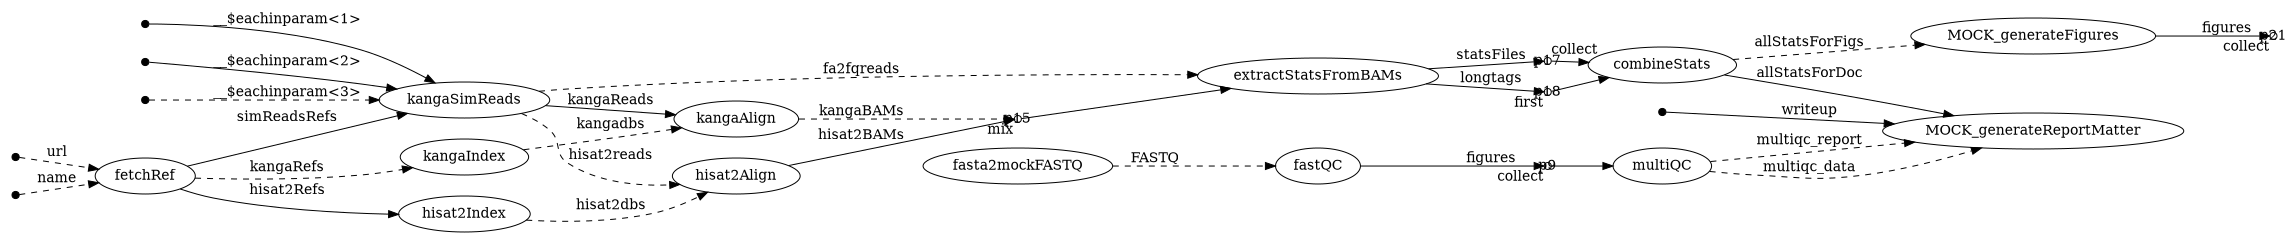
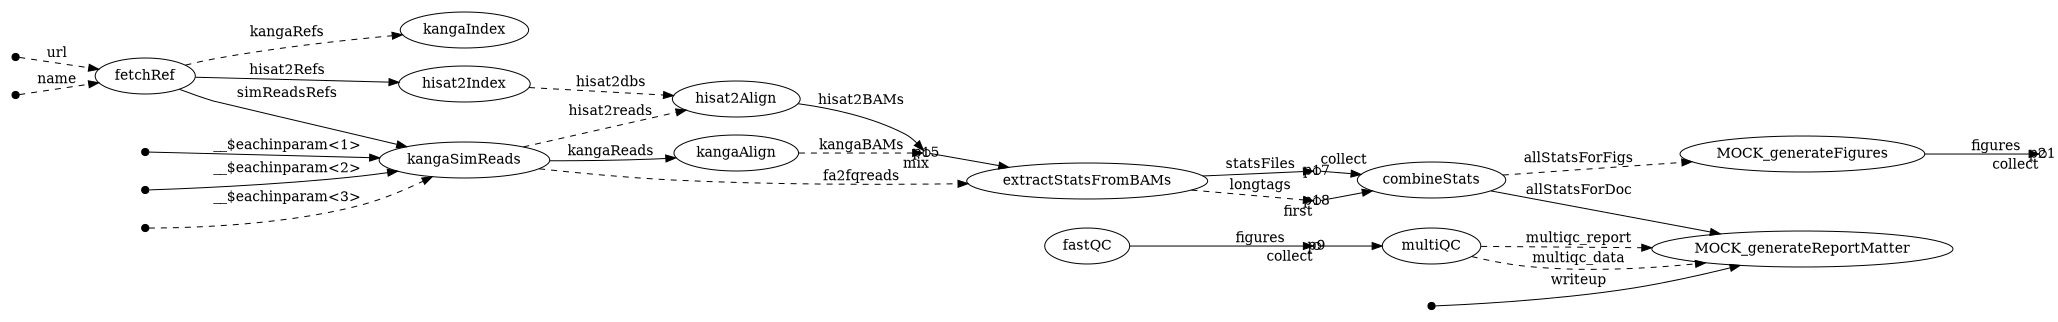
edge "extractStatsFromBAMs" -> "p18 first": style solid -> dashed
edge "kangaIndex" -> "kangaAlign": removed, label "kangadbs"
node "fasta2mockFASTQ": removed
